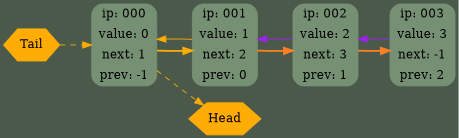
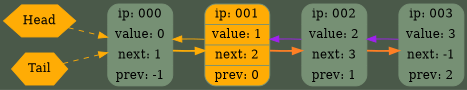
node "ip: 001": fillcolor #769074 -> #ffac05
edge "ip: 000" -> "Head": reversed
